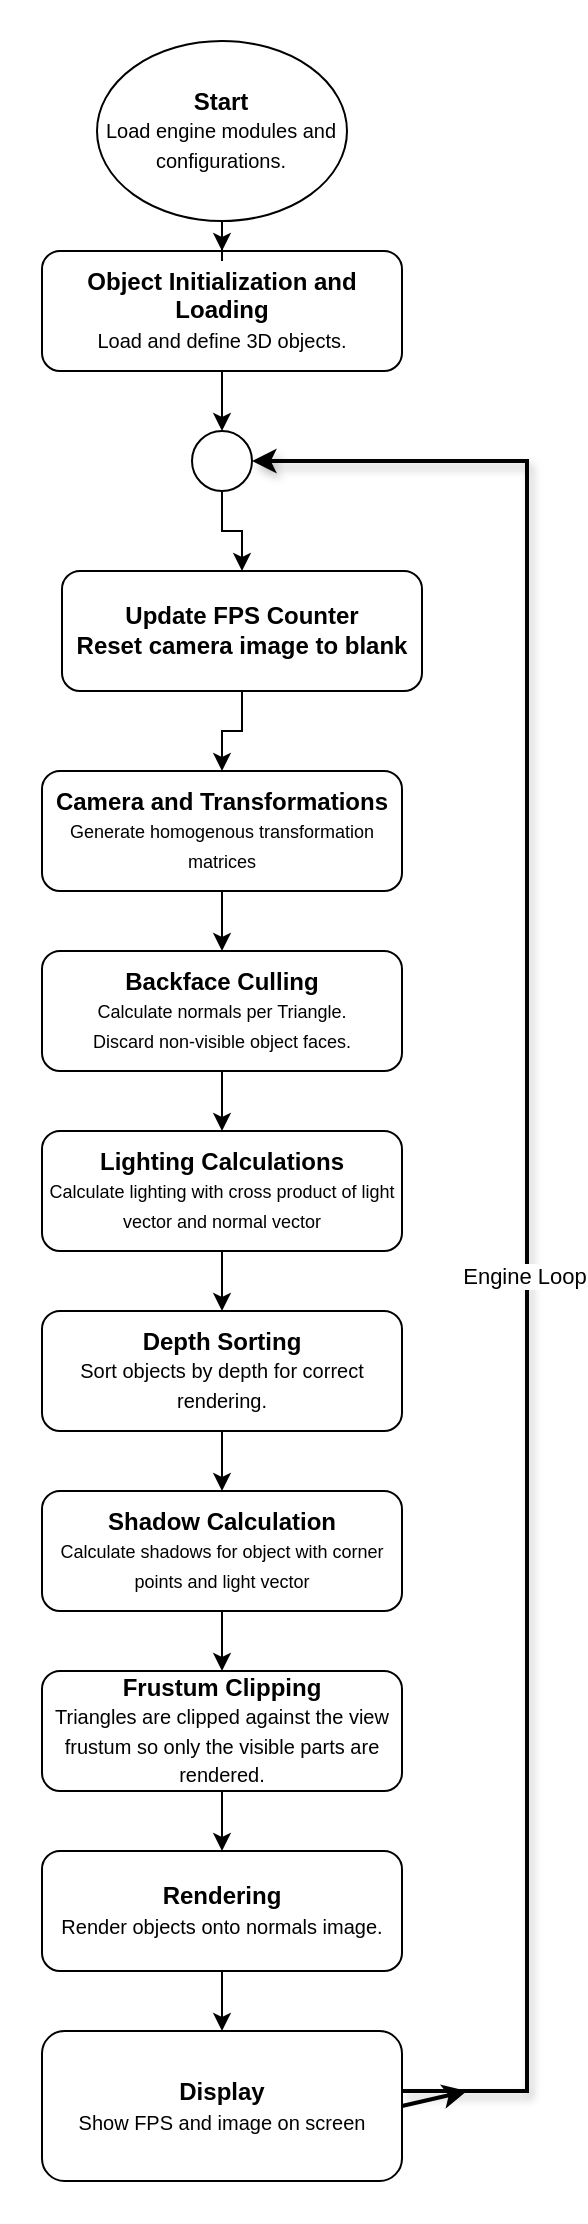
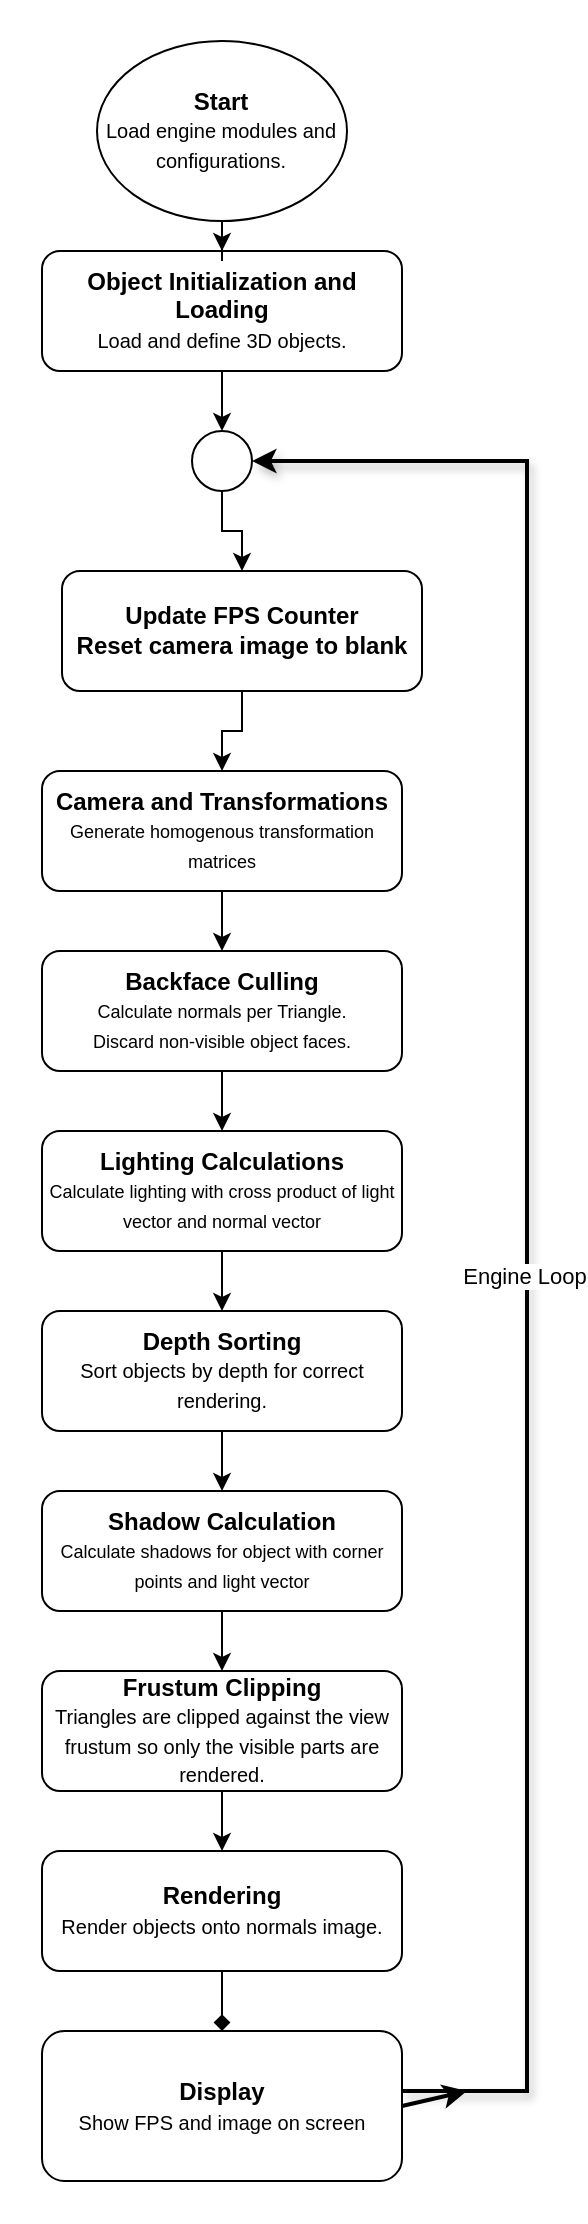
edge "Rendering Render objects onto normals image." -> "Display Show FPS and image on screen": arrowhead classic -> diamond
